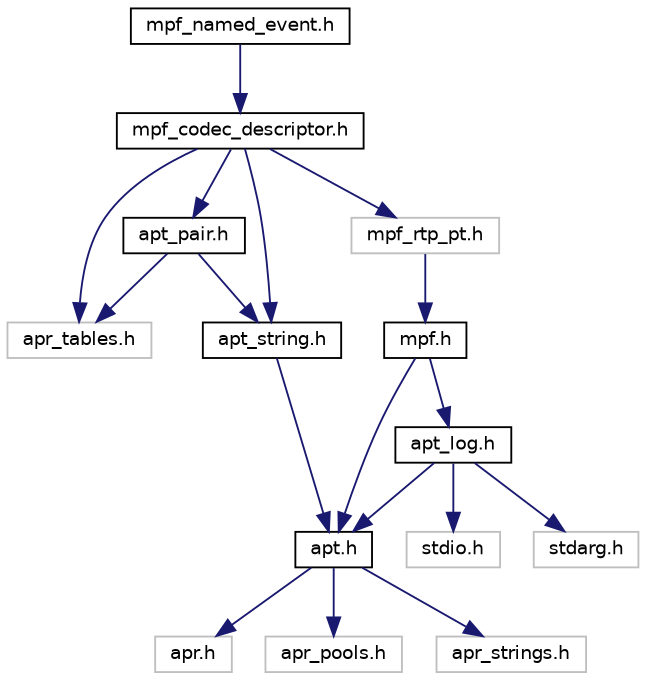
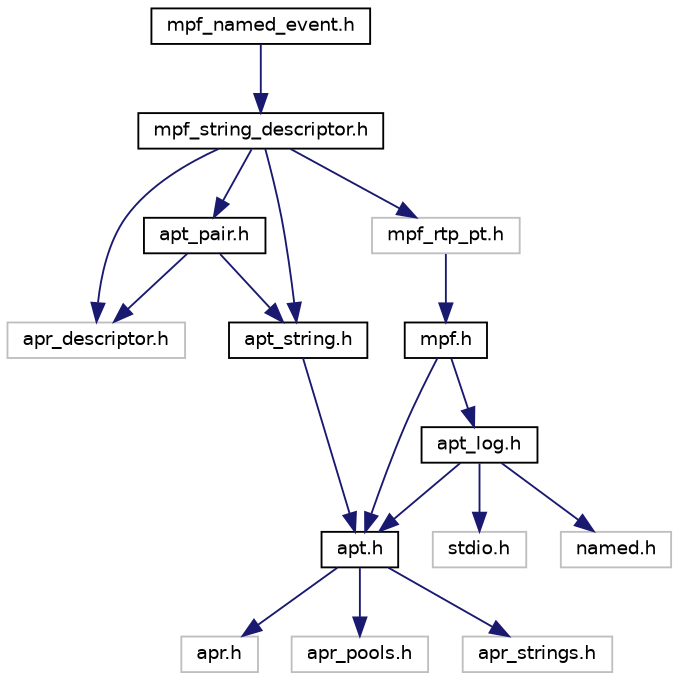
node "mpf_codec_descriptor.h": label "mpf_codec_descriptor.h" -> "mpf_string_descriptor.h"
node "apr_tables.h": label "apr_tables.h" -> "apr_descriptor.h"
node "stdarg.h": label "stdarg.h" -> "named.h"
